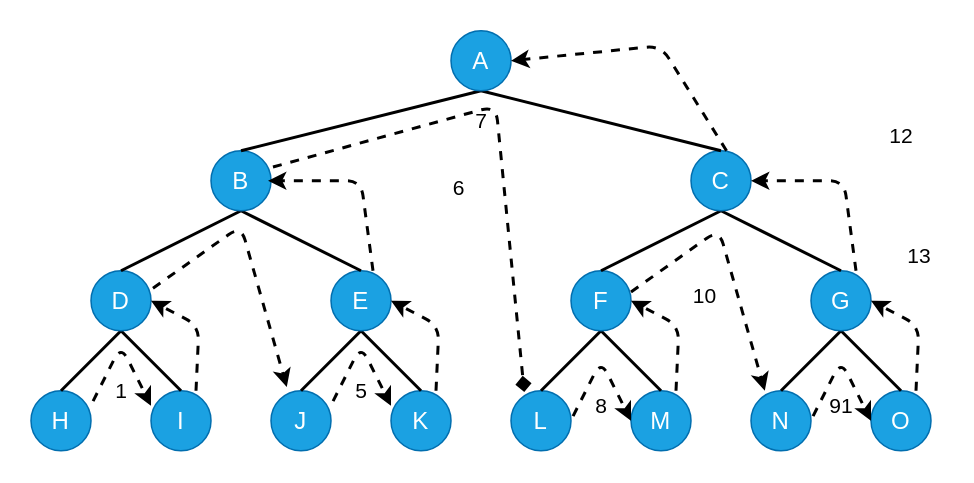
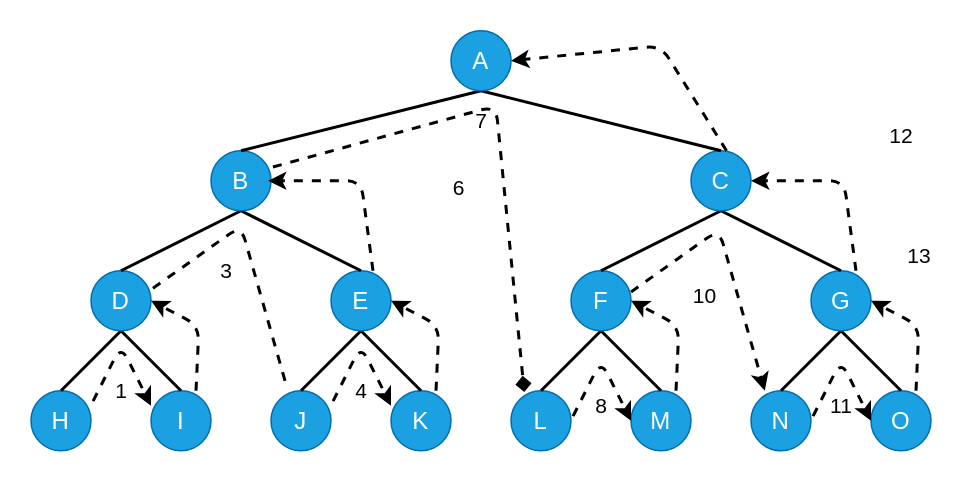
node "3": added
edge "D" -> "J": arrowhead classic -> none
node "5": label "5" -> "4"
node "91": label "91" -> "11"
